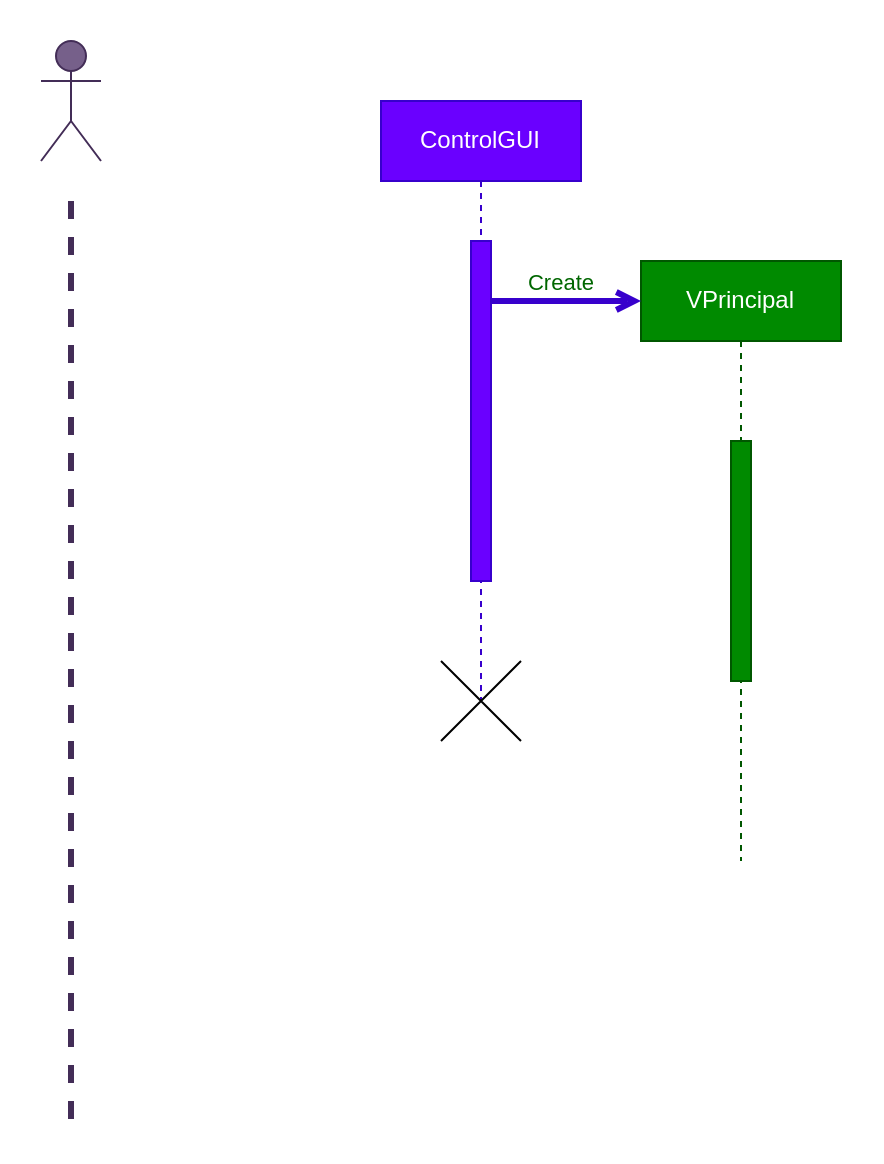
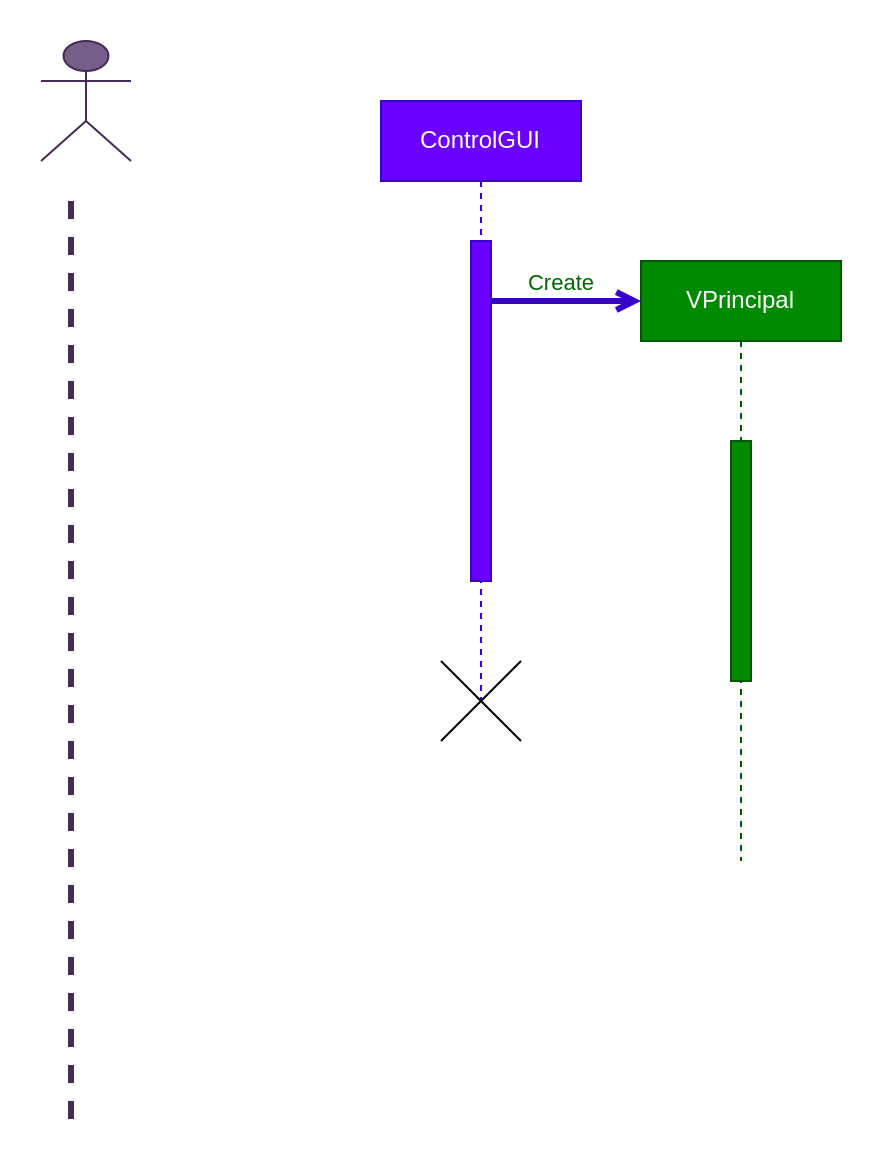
node "Actor": size 60x120 -> 90x120
